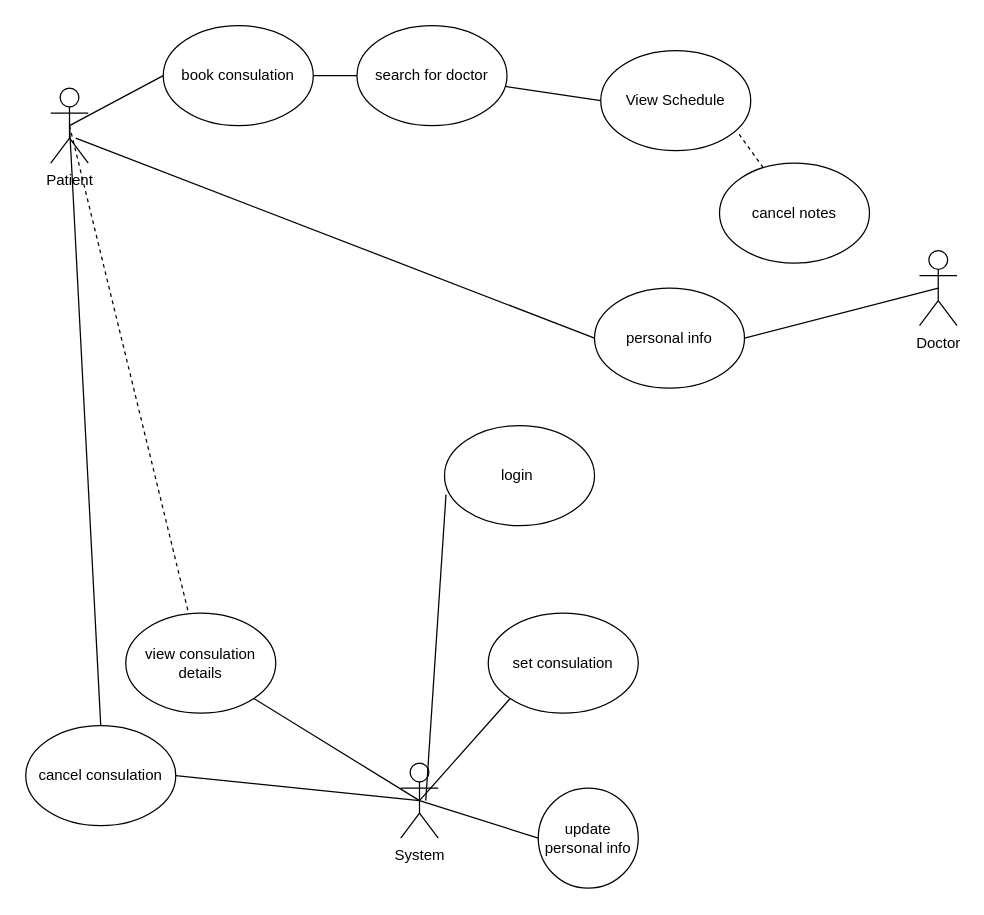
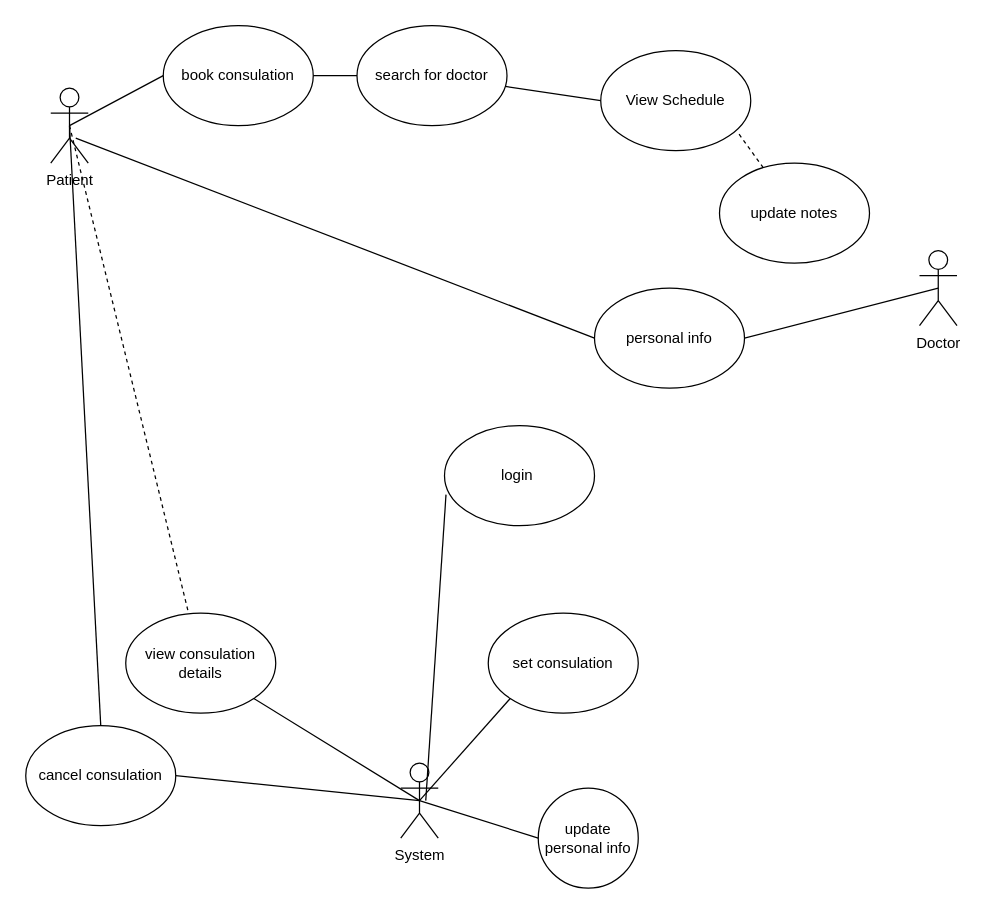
node "cancel notes": label "cancel notes" -> "update notes"
